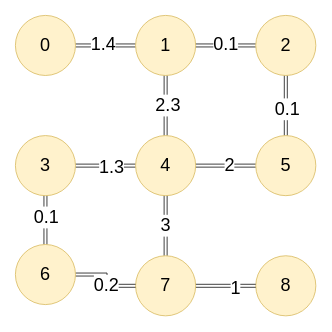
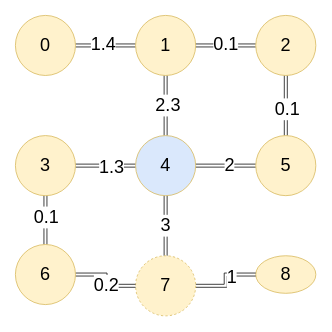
node "4": fillcolor #fff2cc -> #dae8fc
node "7": style solid -> dashed
node "8": size 60x60 -> 60x38
